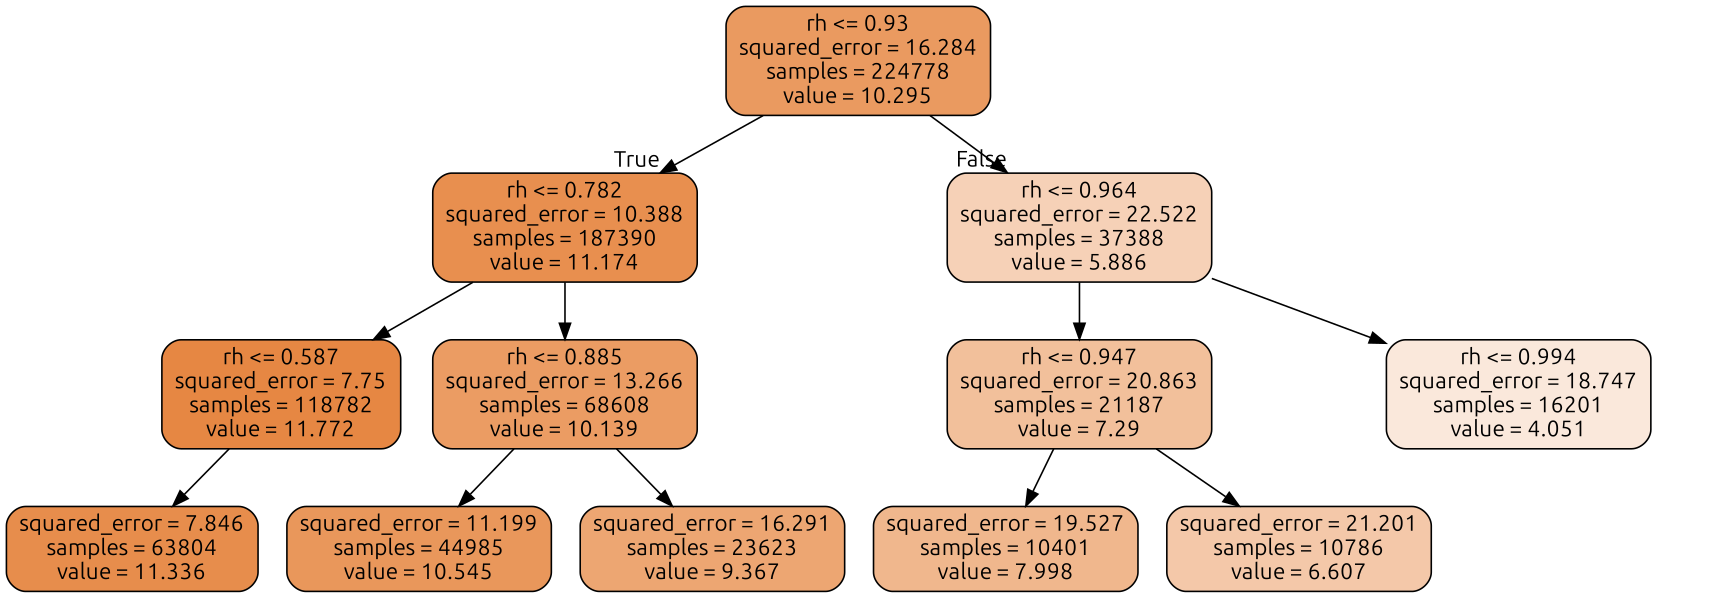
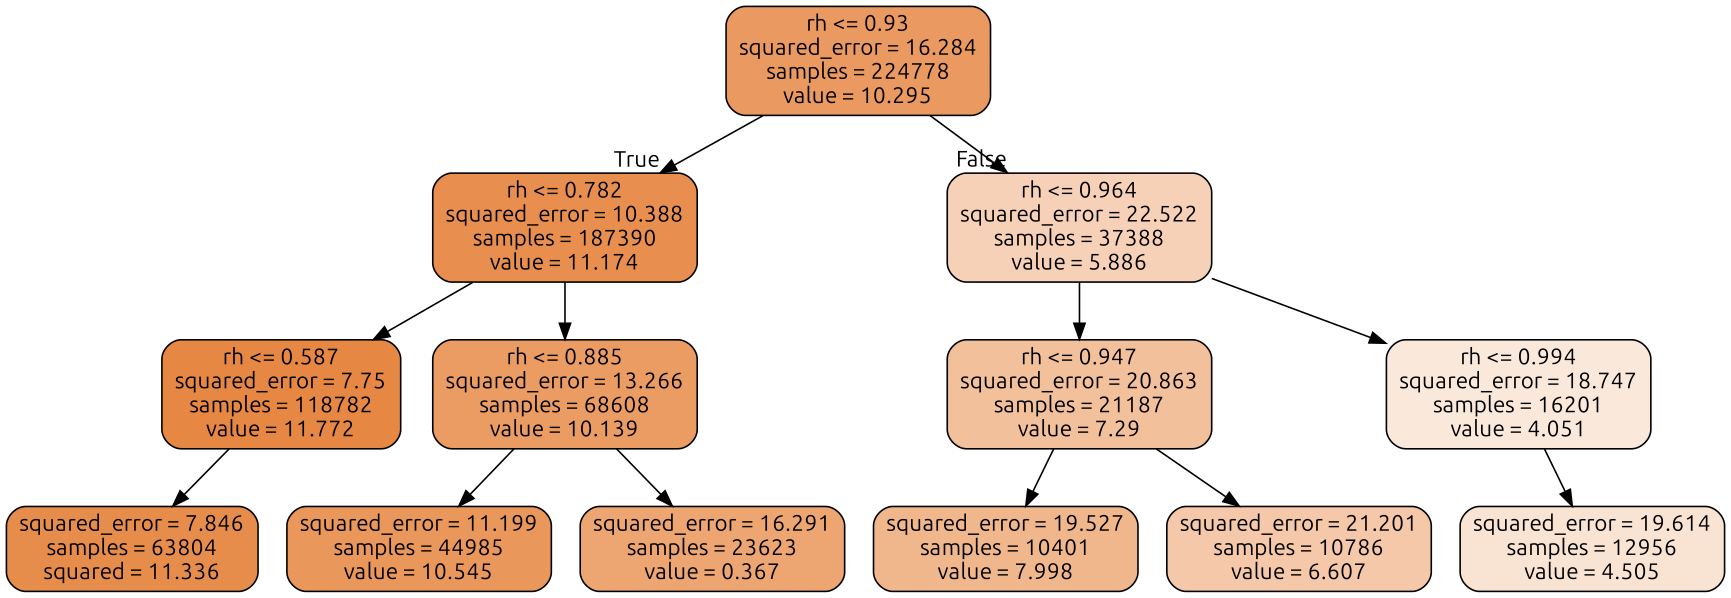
node "squared_error = 7.846 samples = 63804 value = 11.336": label "squared_error = 7.846 samples = 63804 value = 11.336" -> "squared_error = 7.846 samples = 63804 squared = 11.336"
node "squared_error = 16.291 samples = 23623 value = 9.367": label "squared_error = 16.291 samples = 23623 value = 9.367" -> "squared_error = 16.291 samples = 23623 value = 0.367"
node "squared_error = 19.614 samples = 12956 value = 4.505": added
